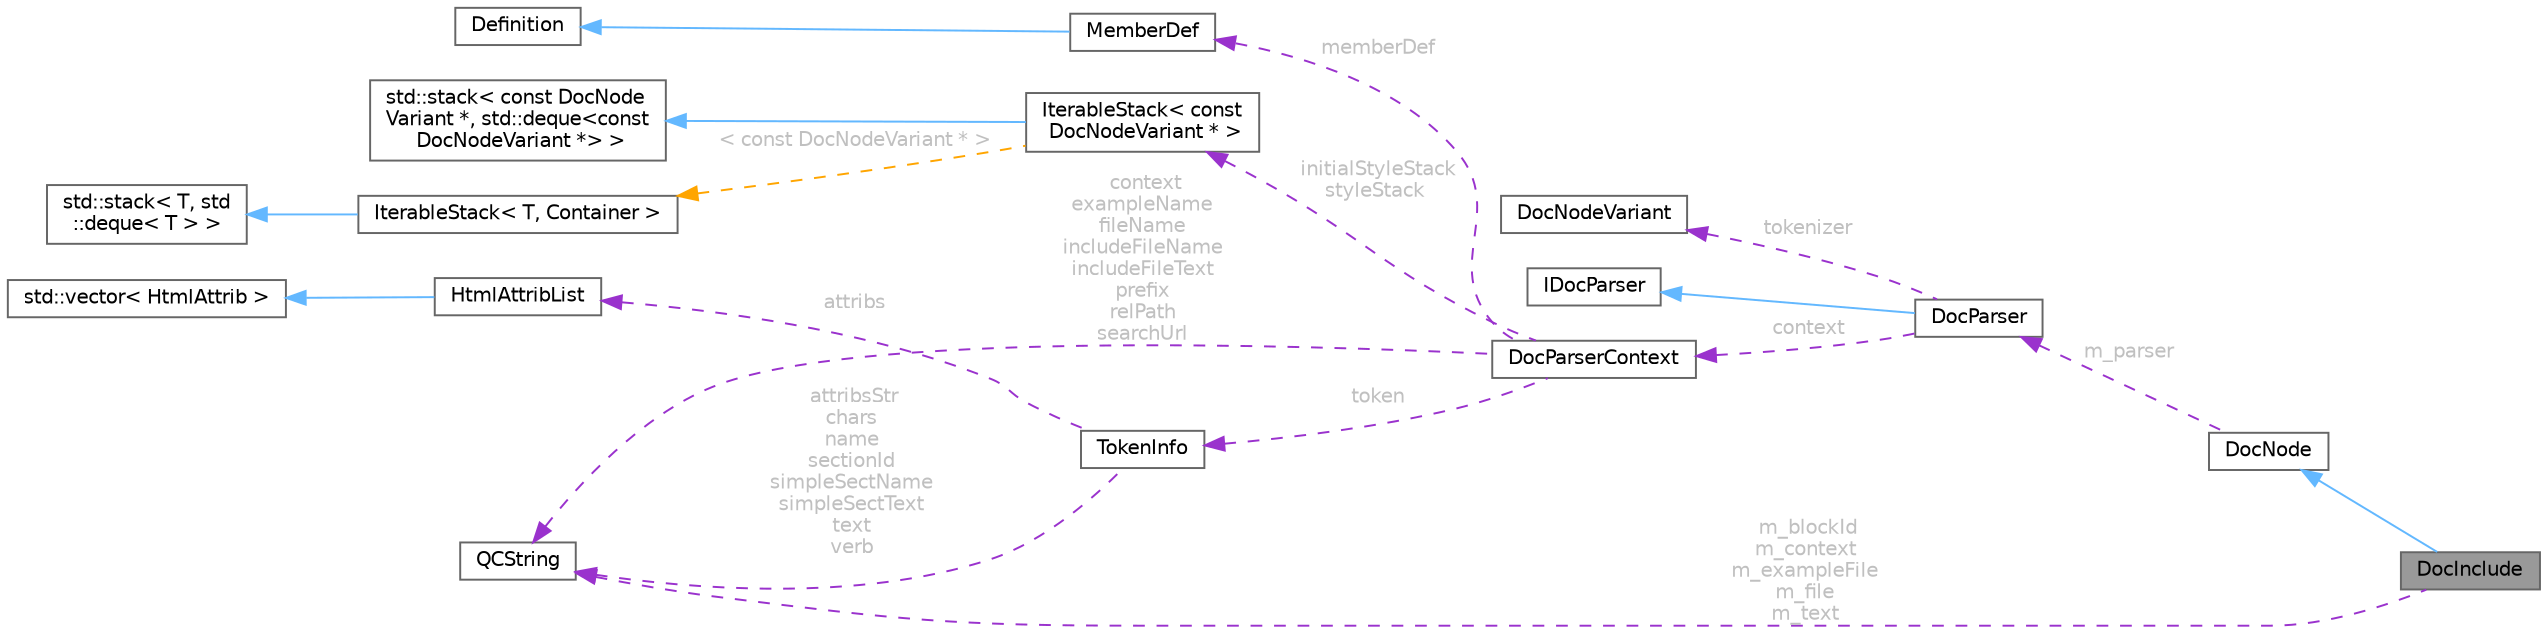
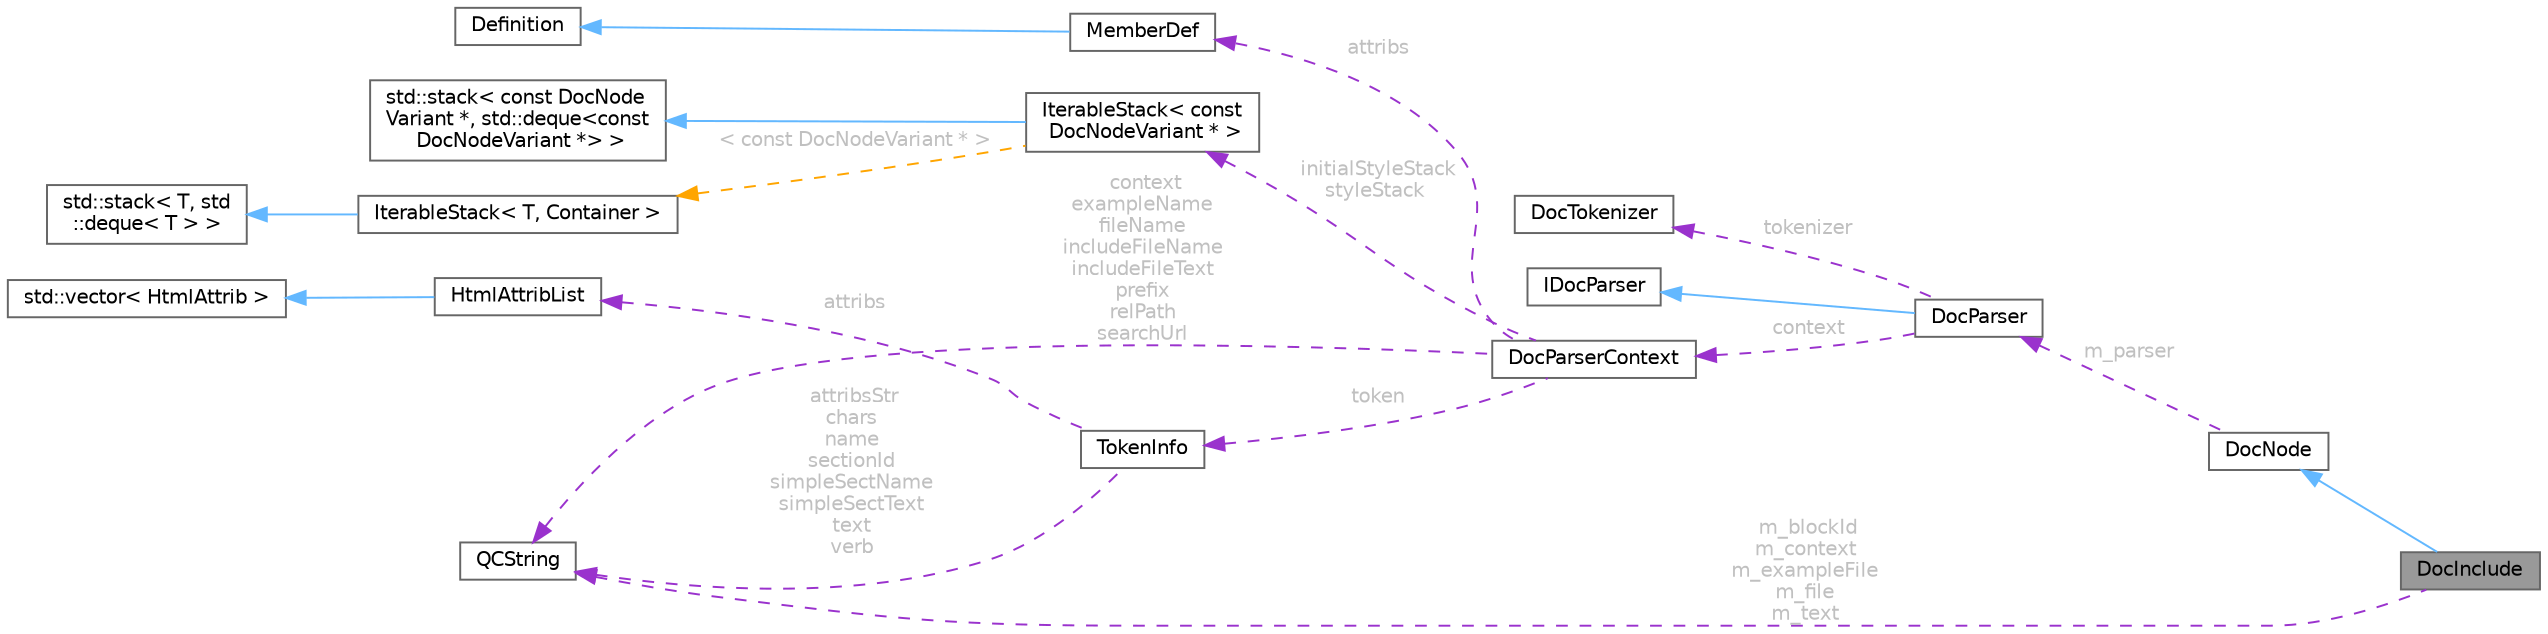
edge "DocParserContext" -> "MemberDef": label " memberDef" -> " attribs"
node "DocNodeVariant": label "DocNodeVariant" -> "DocTokenizer"
